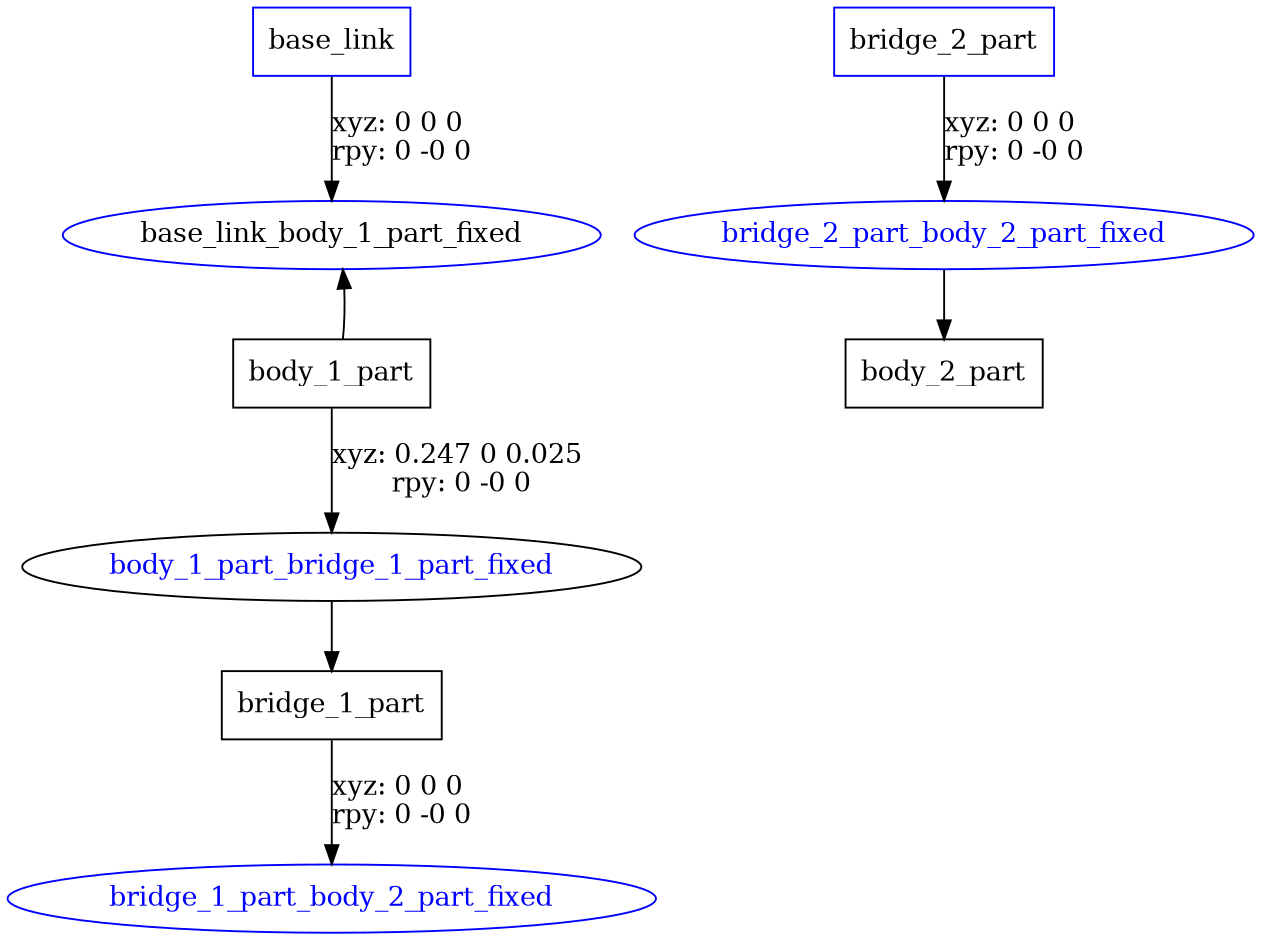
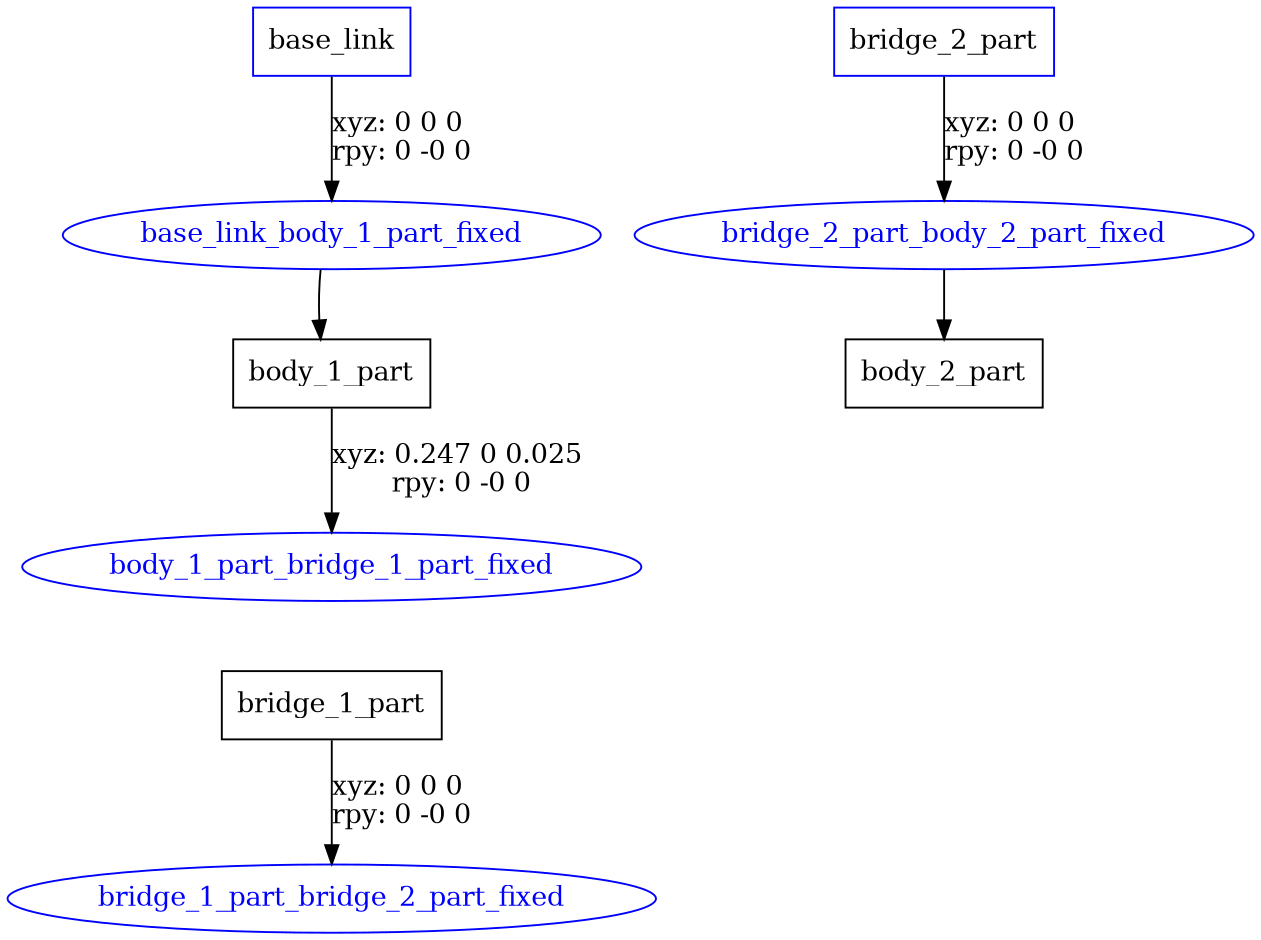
node "base_link_body_1_part_fixed": fontcolor black -> blue
edge "body_1_part" -> "base_link_body_1_part_fixed": reversed
node "body_1_part_bridge_1_part_fixed": color black -> blue
edge "body_1_part_bridge_1_part_fixed" -> "bridge_1_part": removed
node "bridge_1_part_body_2_part_fixed": label "bridge_1_part_body_2_part_fixed" -> "bridge_1_part_bridge_2_part_fixed"
